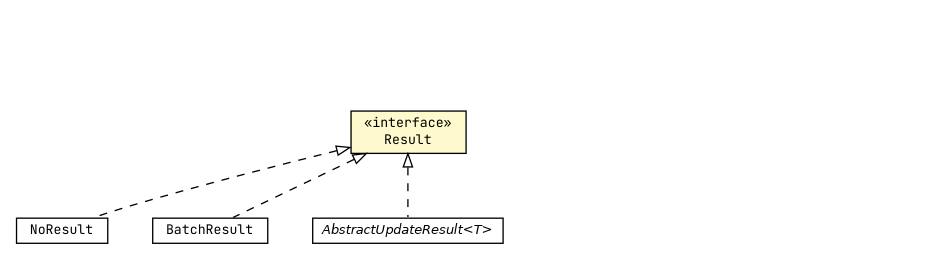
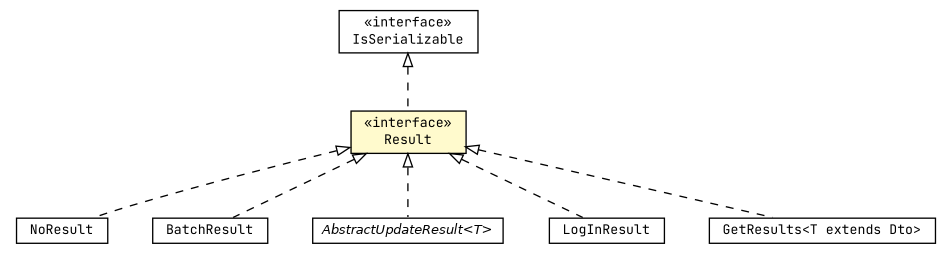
node "IsSerializable": added
node "LogInResult": added
node "GetResults<T extends Dto>": added
